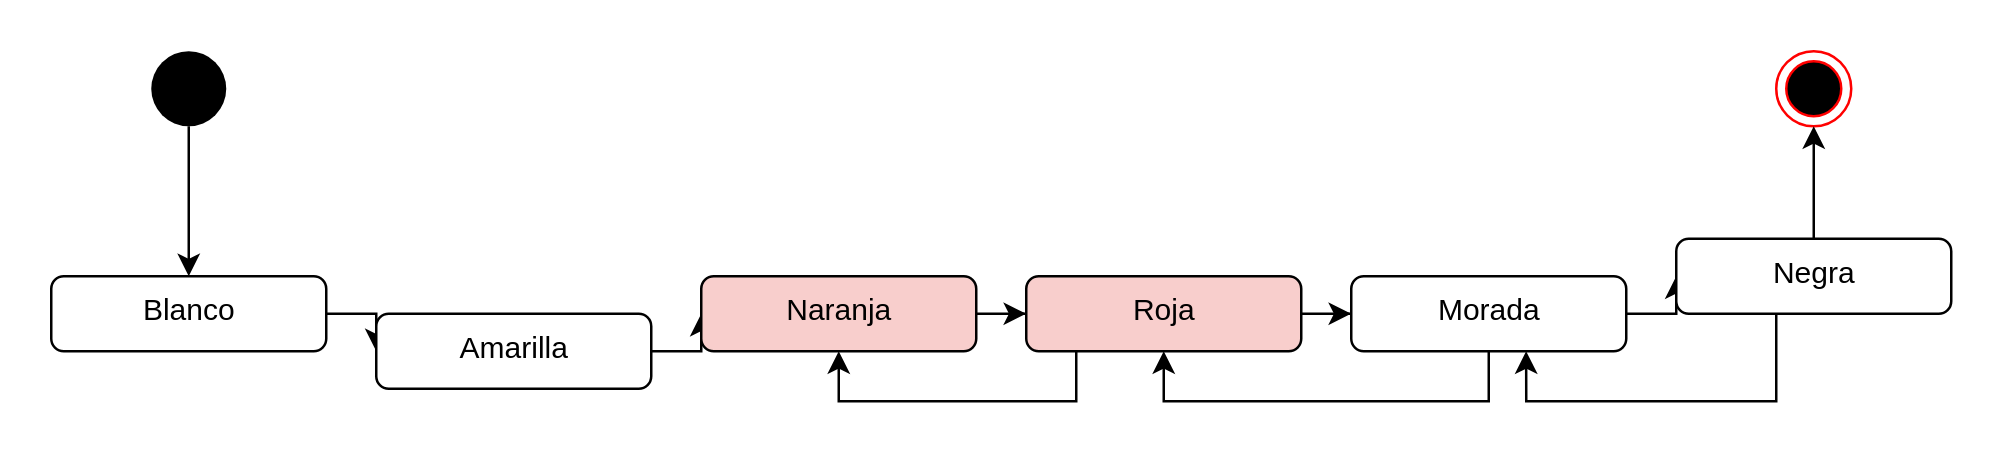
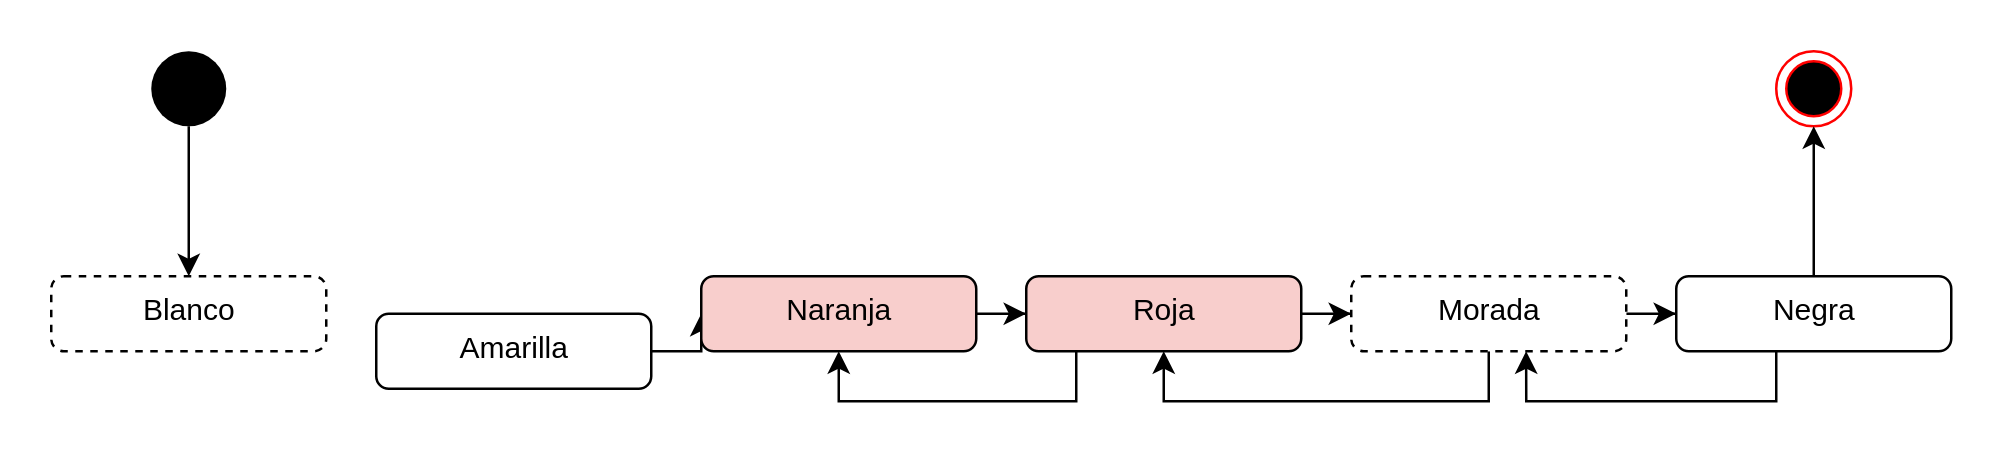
node "Negra": moved (1814, 276) -> (1814, 314)
node "Blanco": style solid -> dashed
edge "Blanco" -> "Amarilla": removed
node "Morada": style solid -> dashed
